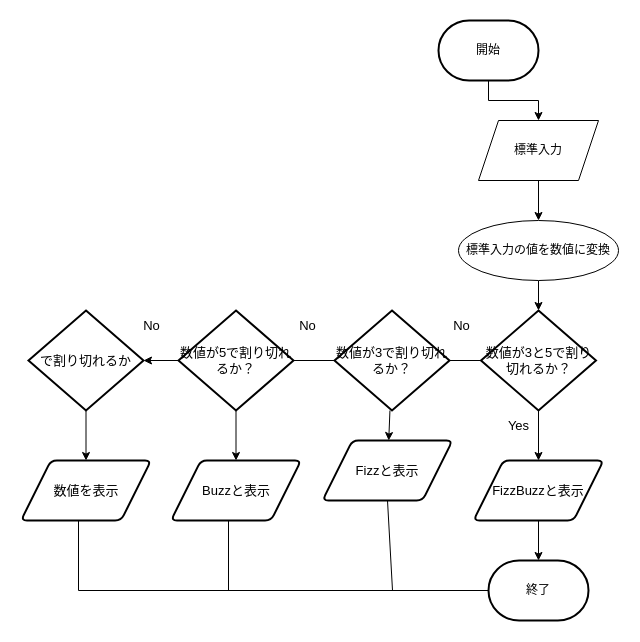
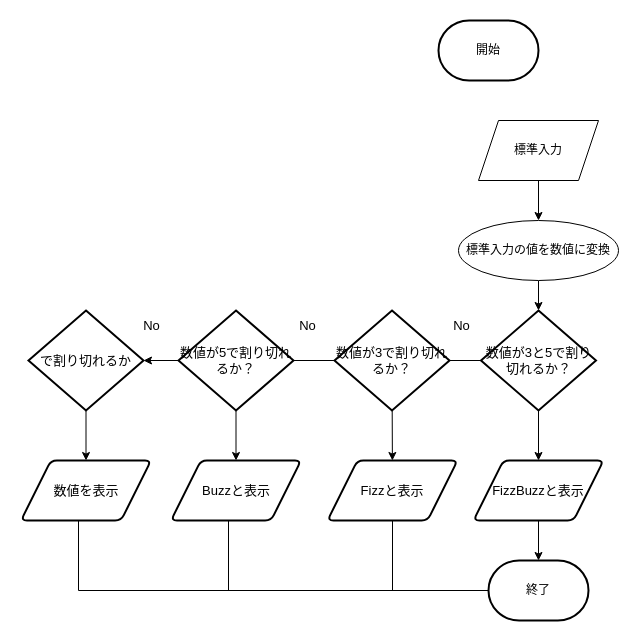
edge "開始" -> "標準入力": removed
node "Yes": removed
node "Fizzと表示": moved (388, 471) -> (393, 491)
